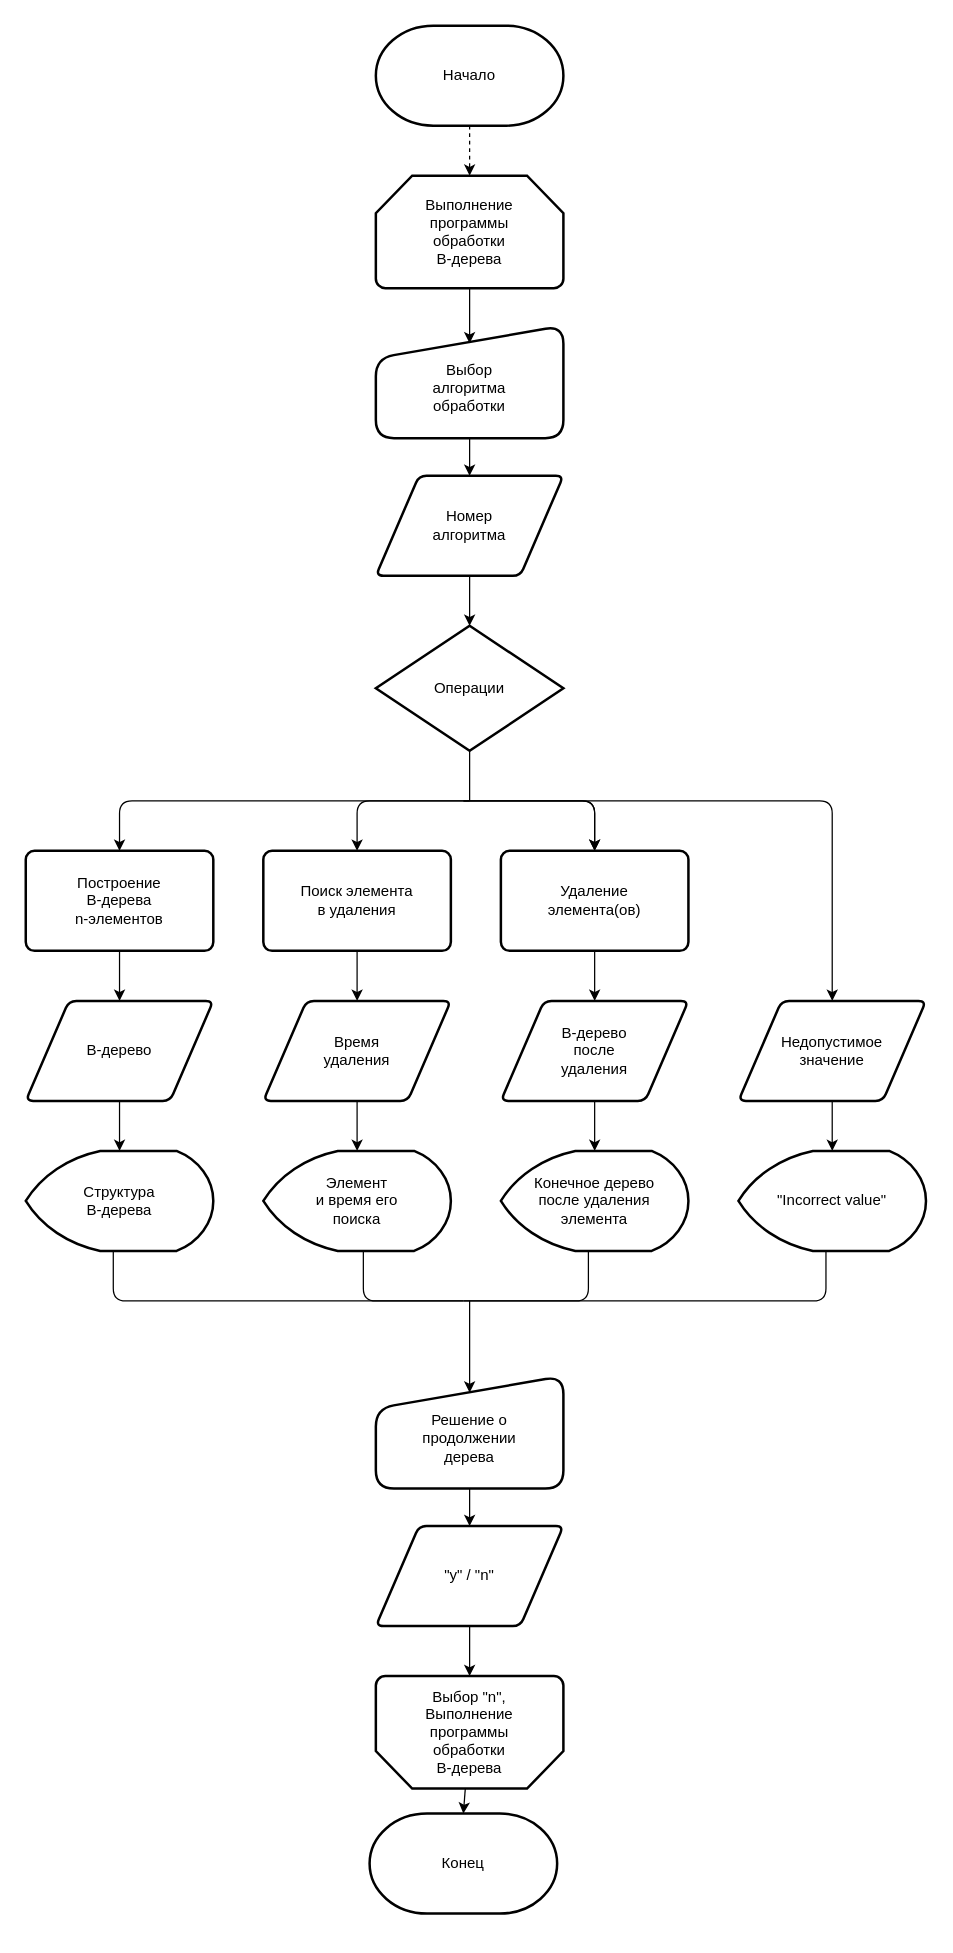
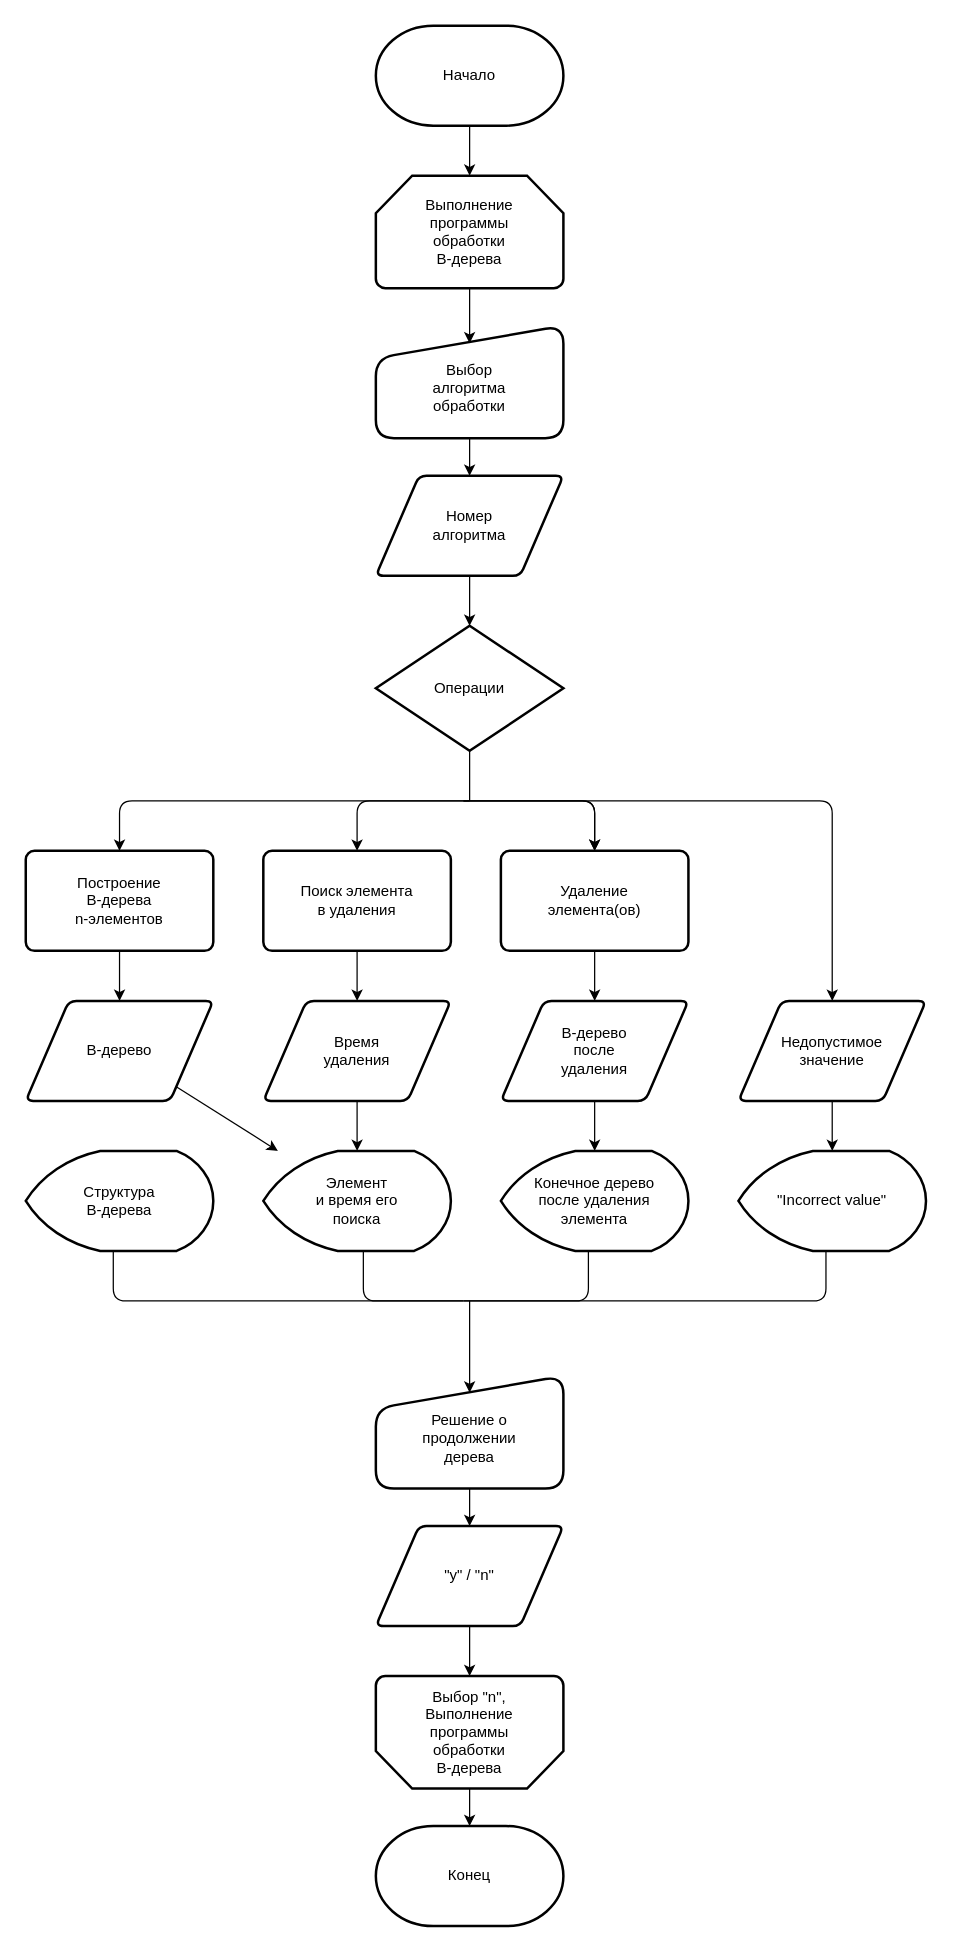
edge "Начало" -> "Выполнение программы обработки В-дерева": style dashed -> solid
edge "В-дерево" -> "Структура В-дерева": now "В-дерево" -> "Элемент и время его поиска"
node "Конец": moved (463, 1863) -> (469, 1876)
